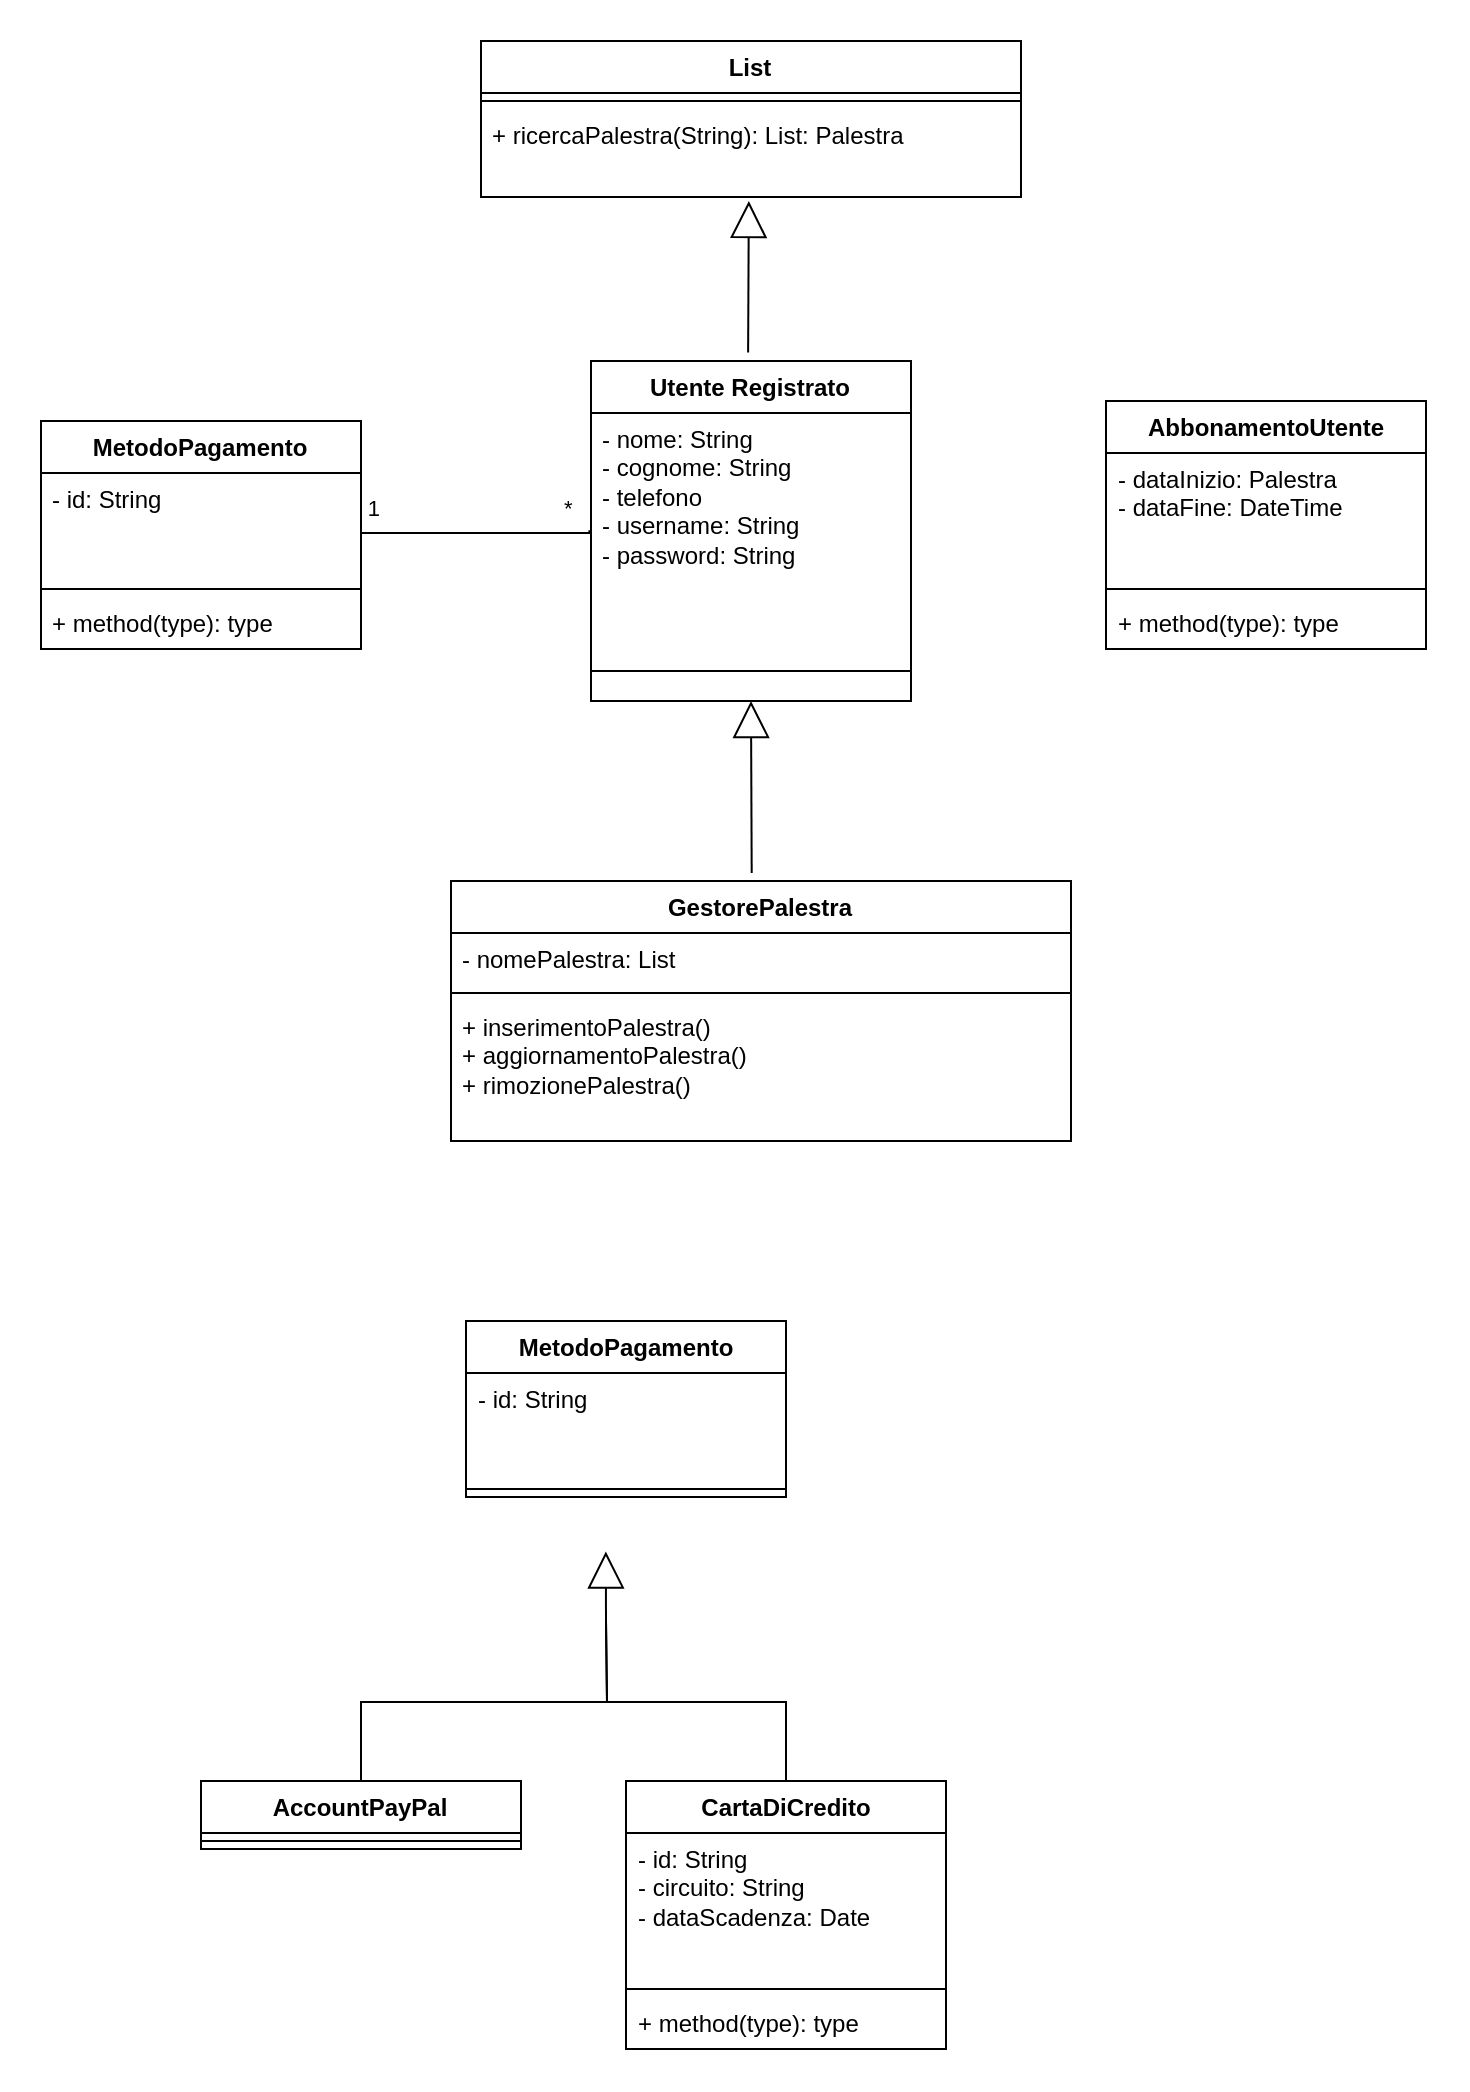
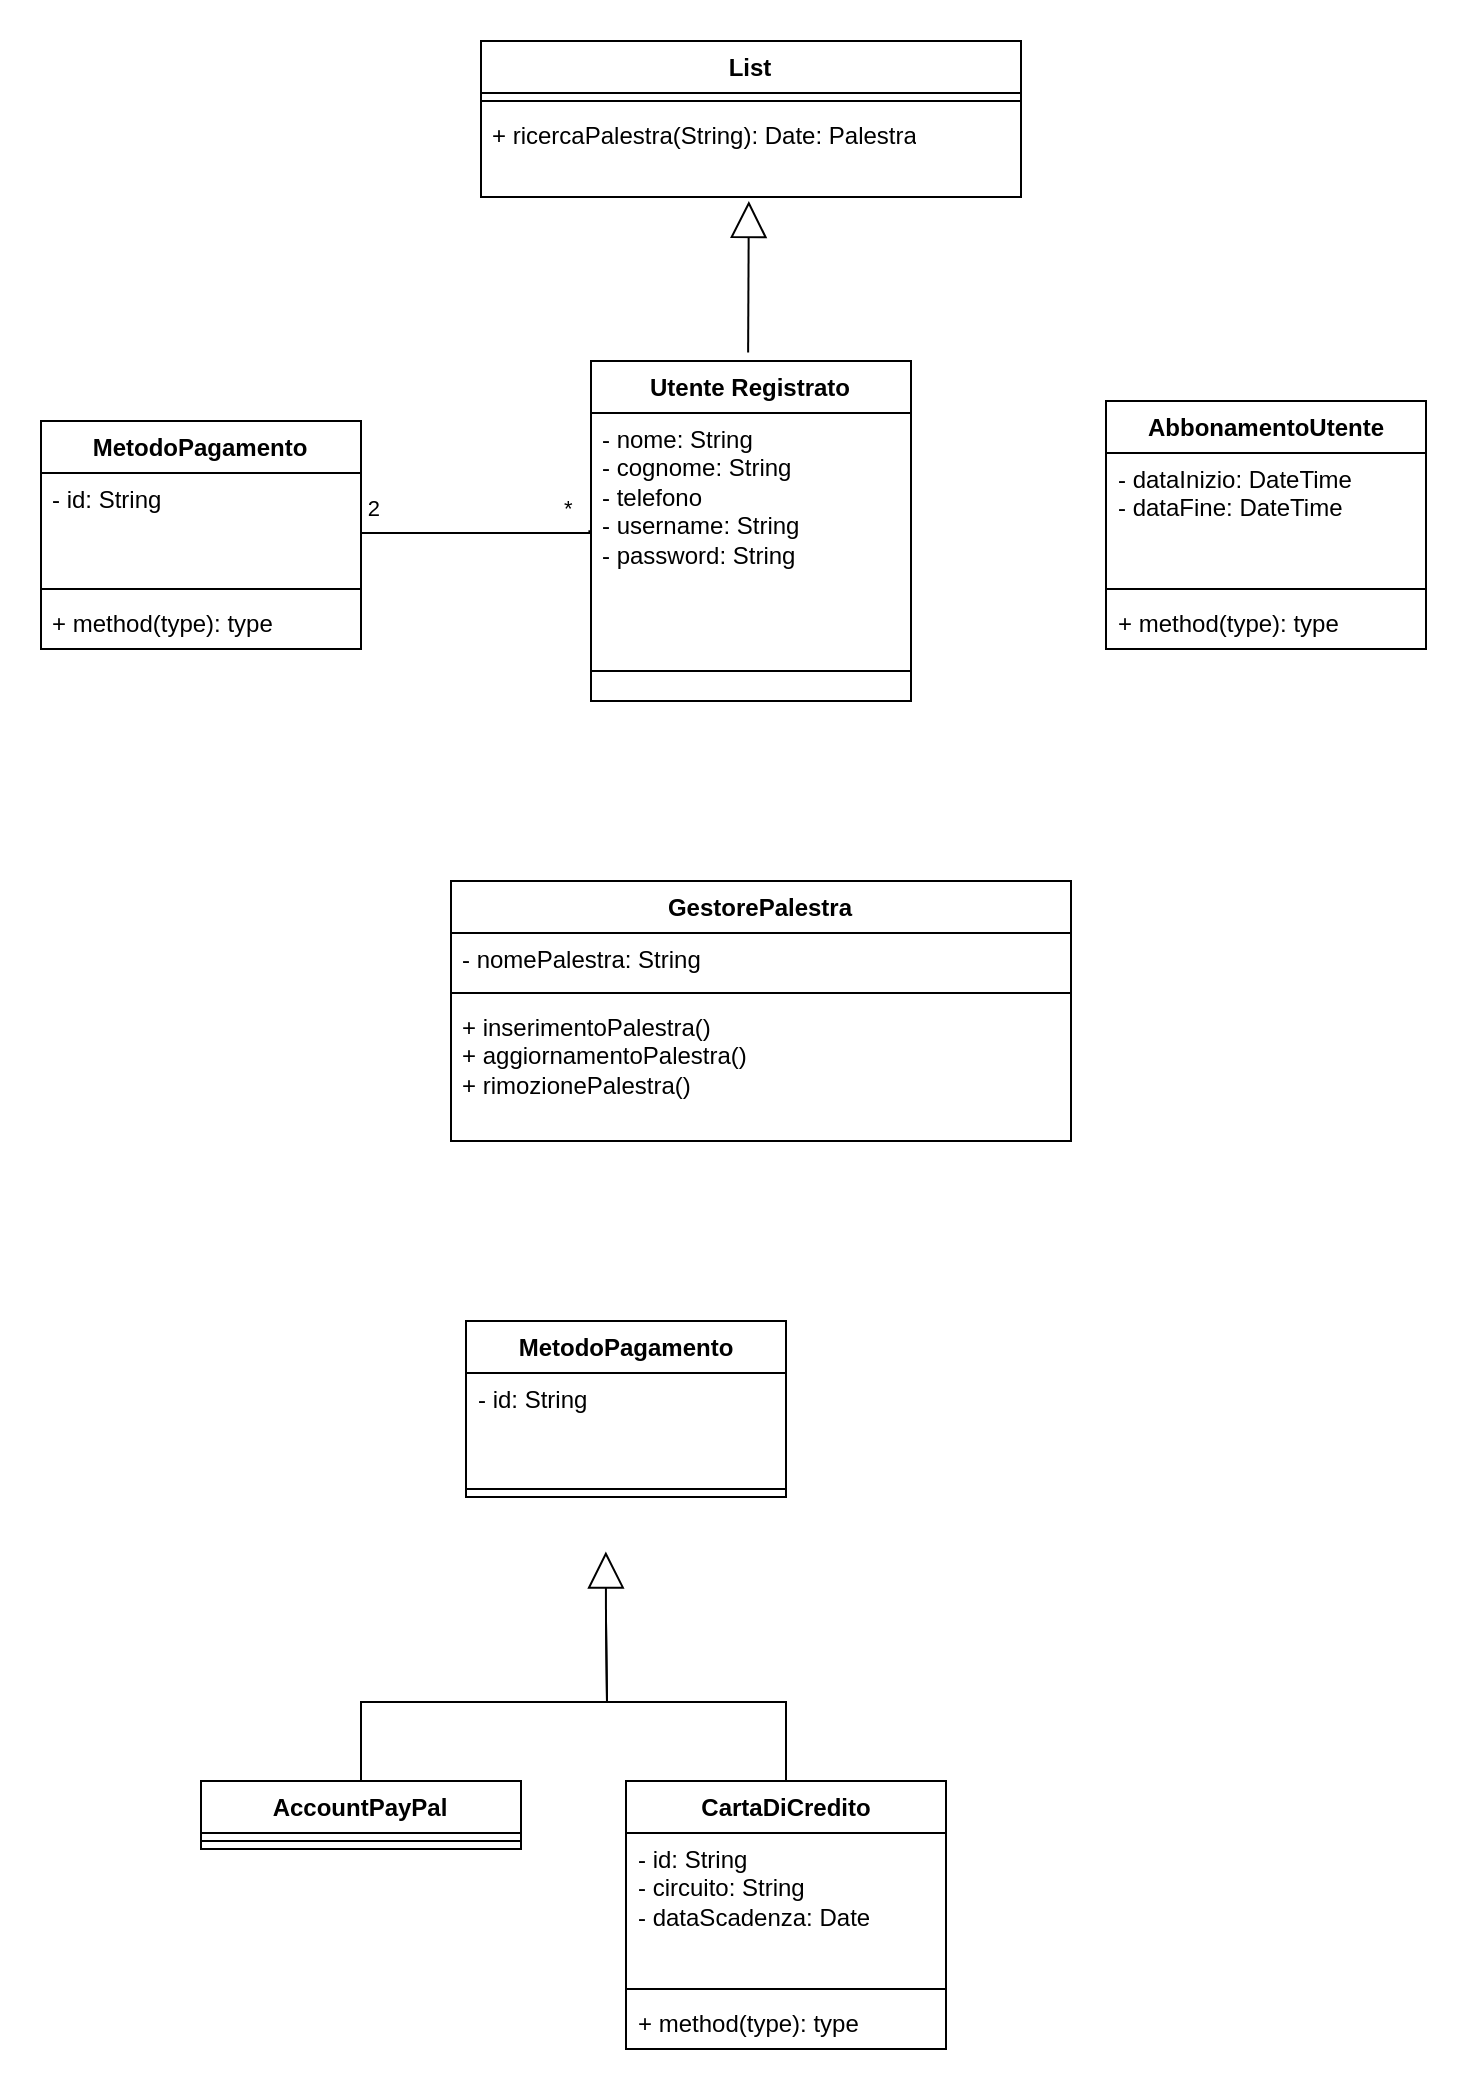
node "+ ricercaPalestra(String): List: Palestra": label "+ ricercaPalestra(String): List: Palestra" -> "+ ricercaPalestra(String): Date: Palestra"
node "- dataInizio: Palestra - dataFine: DateTime": label "- dataInizio: Palestra - dataFine: DateTime" -> "- dataInizio: DateTime - dataFine: DateTime"
node "1": label "1" -> "2"
edge "GestorePalestra" -> "Utente Registrato": removed
node "- nomePalestra: List": label "- nomePalestra: List" -> "- nomePalestra: String"
